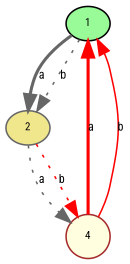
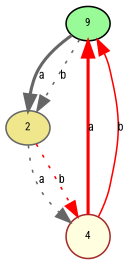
node "1": label "1" -> "9"
